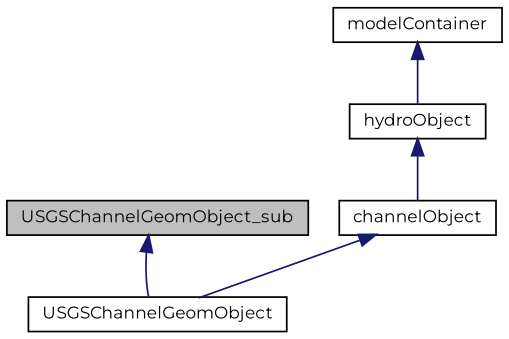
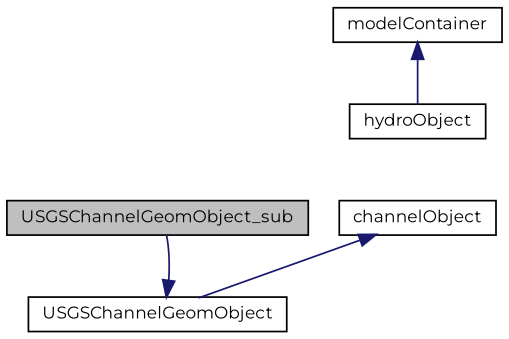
edge "channelObject" -> "hydroObject": removed
edge "USGSChannelGeomObject" -> "USGSChannelGeomObject_sub": reversed
